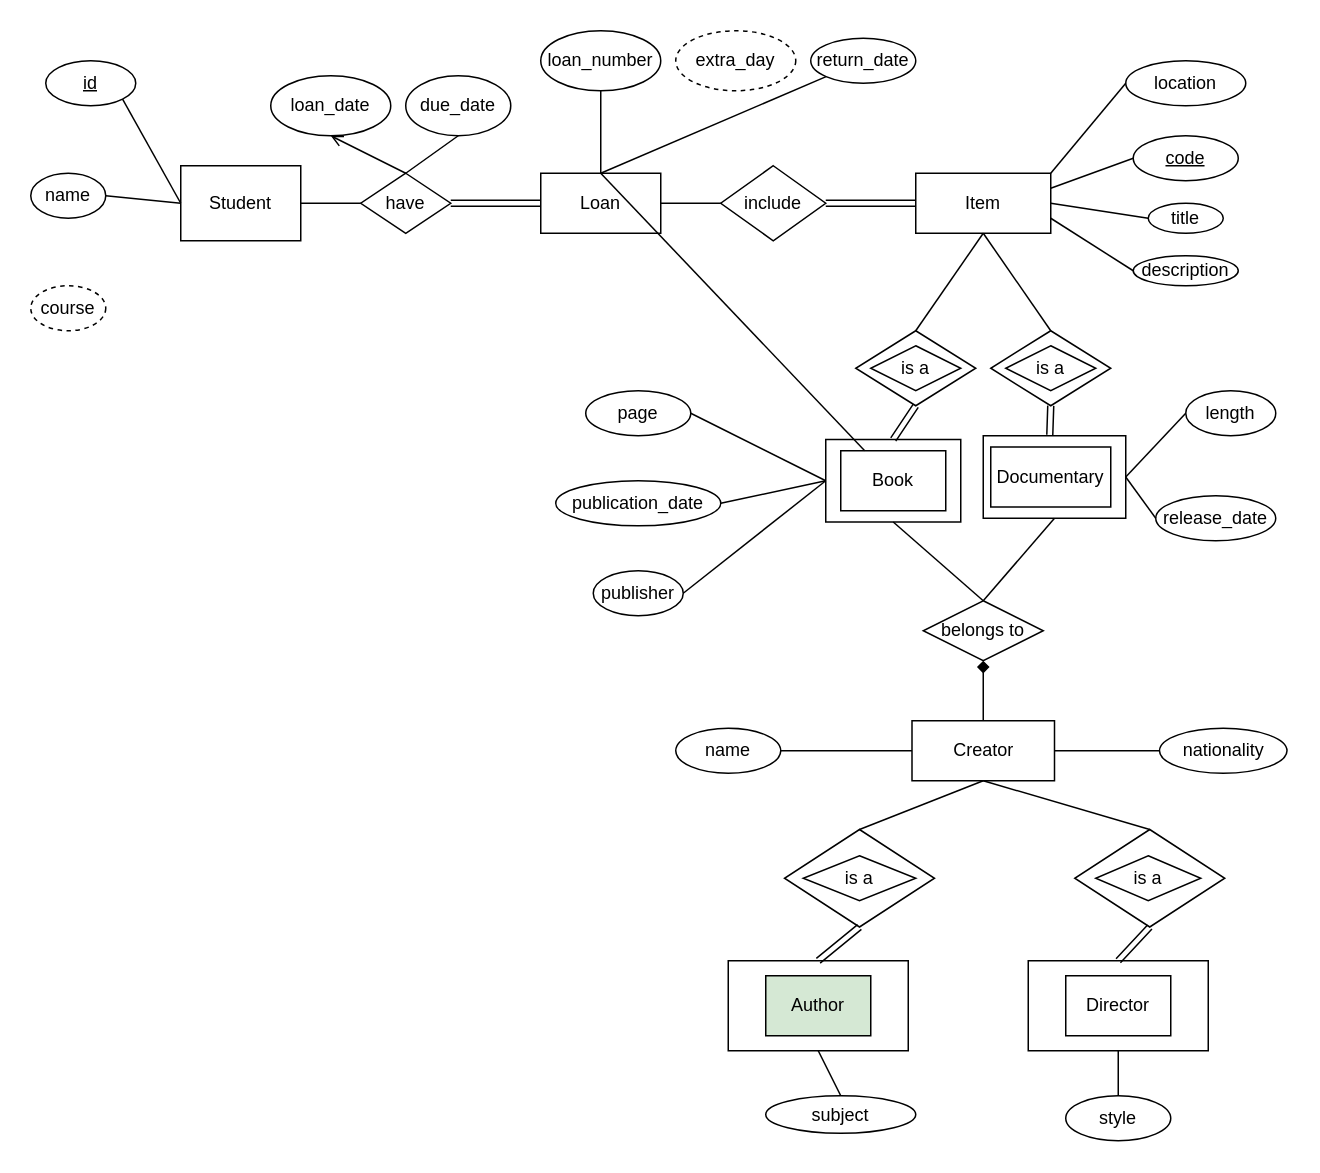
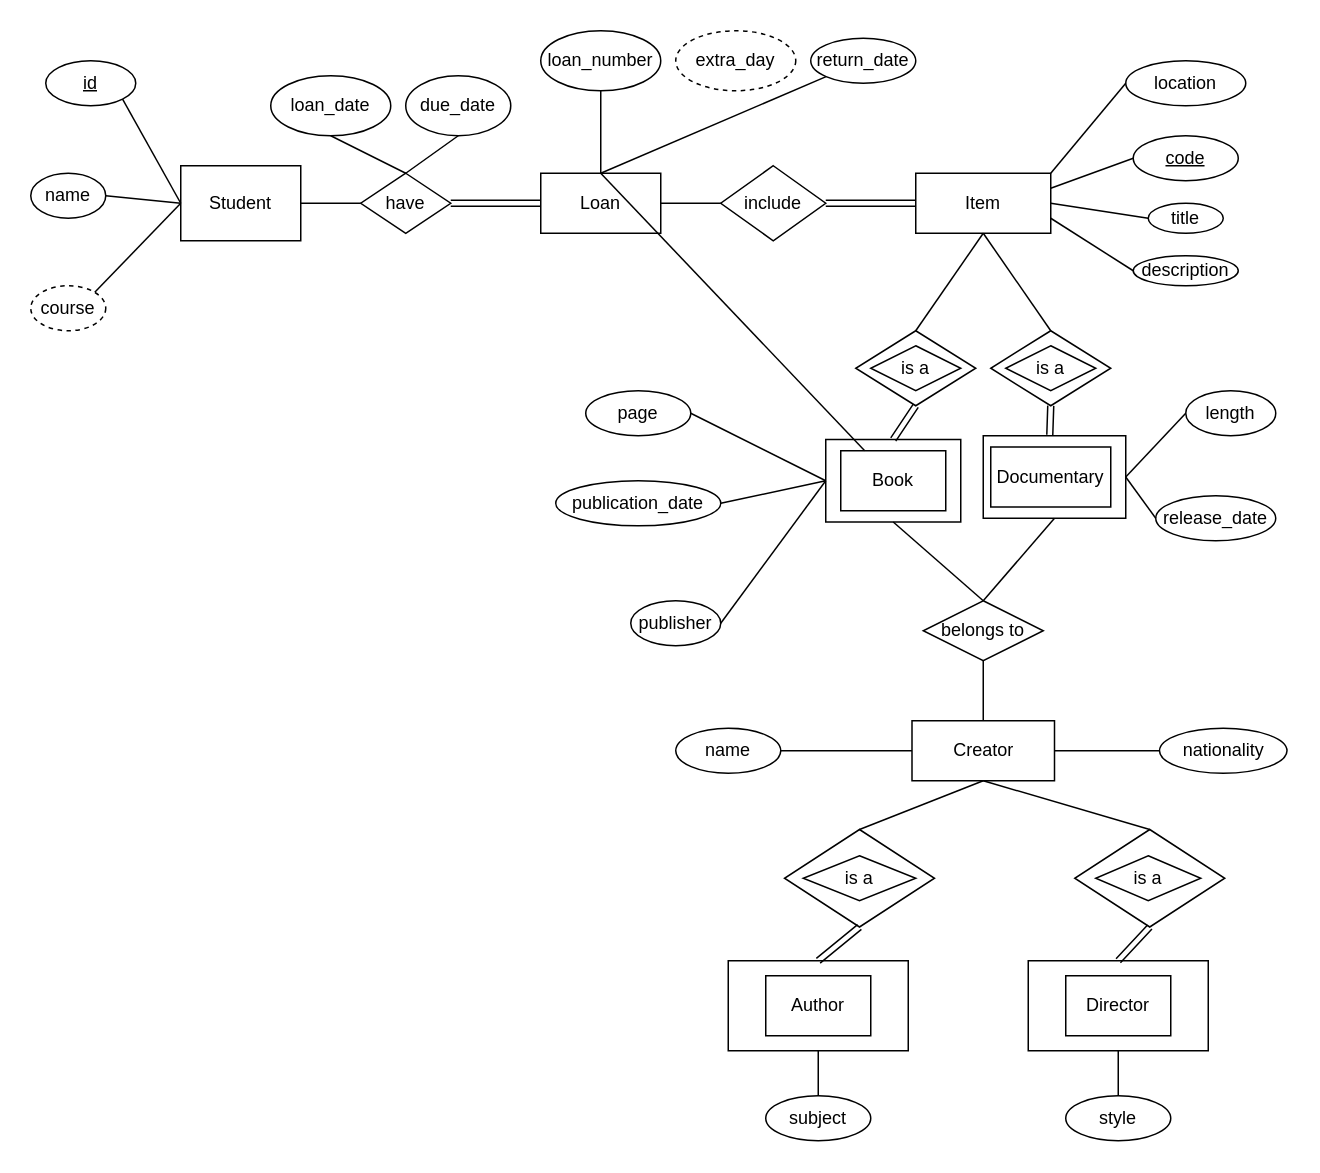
edge "have" -> "loan_date": arrowhead open -> none
edge "Student" -- "course": added
node "publisher": moved (638, 593) -> (676, 623)
edge "Creator" -> "belongs to": arrowhead diamond -> none
node "Author": fillcolor #d5e8d4 -> #ffffff
node "subject": size 150x38 -> 105x45
